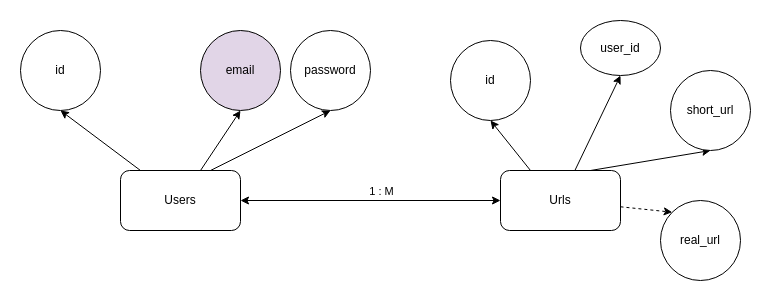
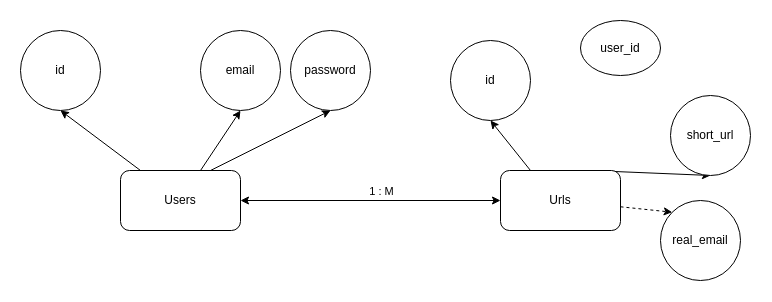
node "email": fillcolor #e1d5e7 -> #ffffff
node "short_url": moved (711, 111) -> (711, 136)
edge "Urls" -> "user_id": removed
node "real_url": label "real_url" -> "real_email"
